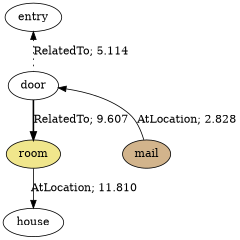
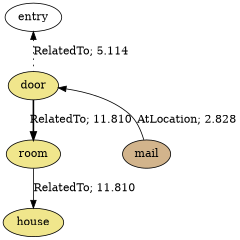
node "door": fillcolor white -> khaki
edge "door" -> "room": label "RelatedTo; 9.607" -> "RelatedTo; 11.810"
edge "room" -> "house": label "AtLocation; 11.810" -> "RelatedTo; 11.810"
node "house": fillcolor white -> khaki
